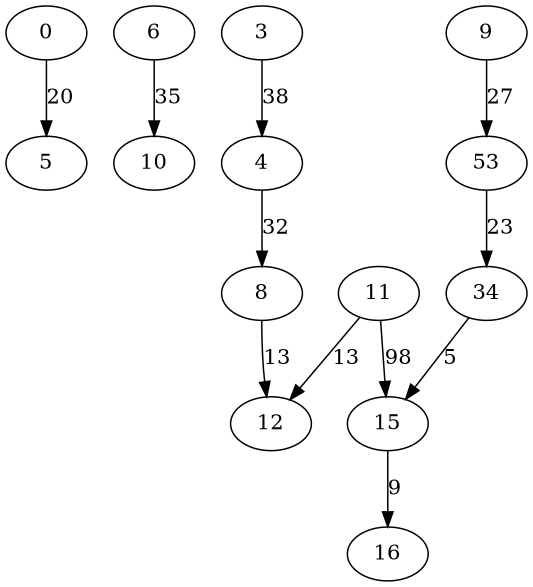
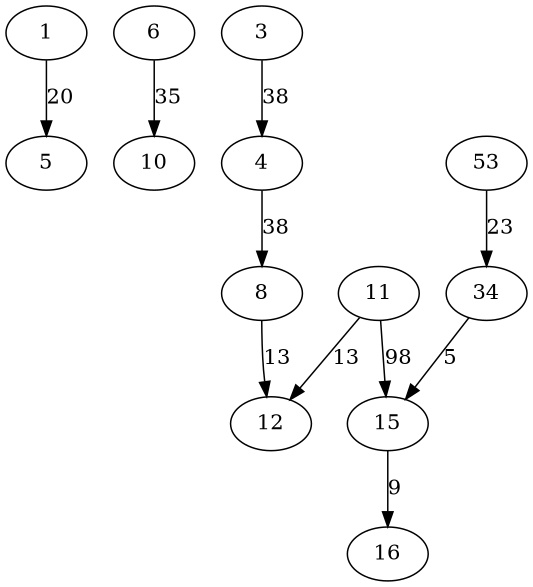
node "0": label "0" -> "1"
node "9": removed
edge "4" -> "8": label "32" -> "38"
